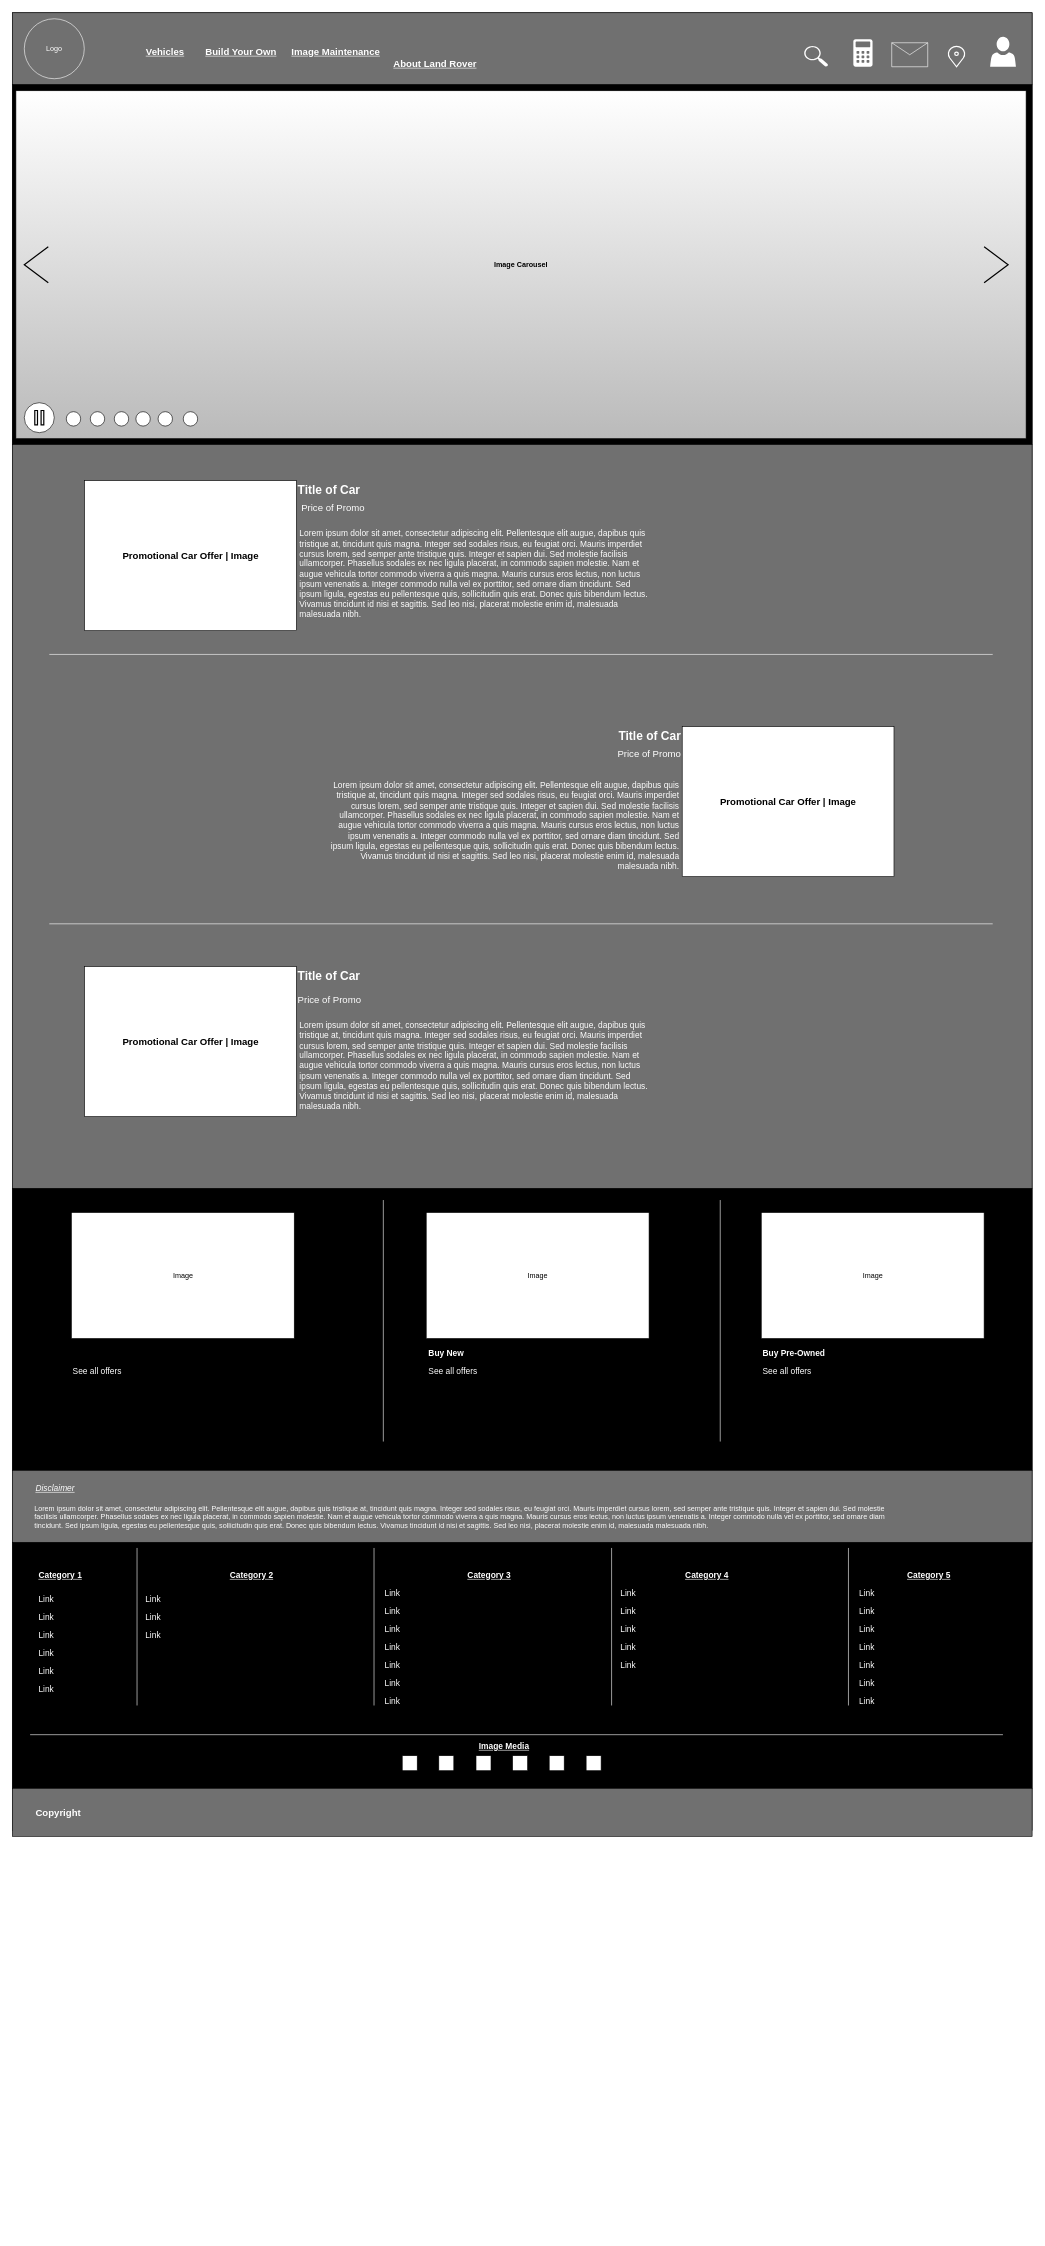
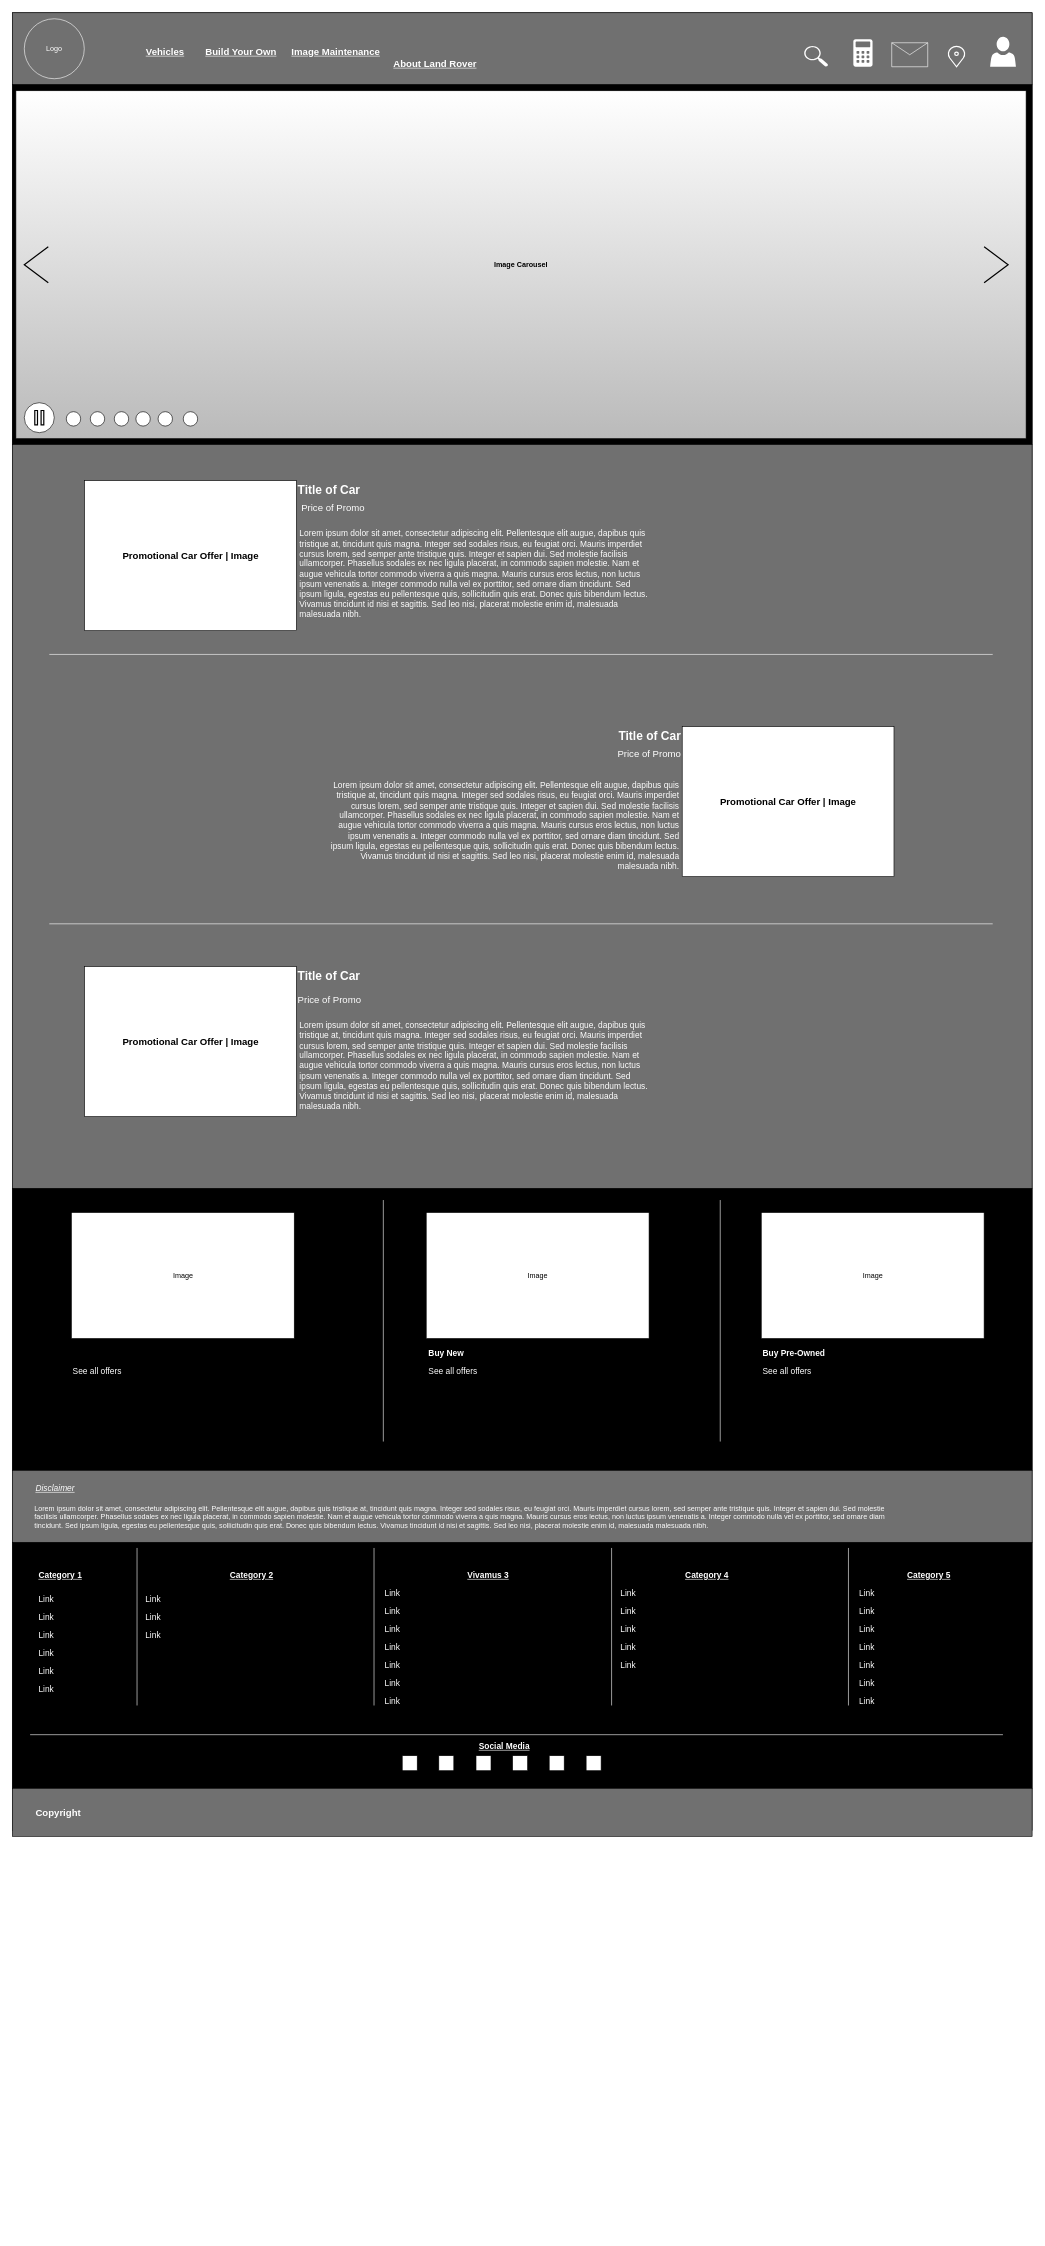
node "Category 3": label "Category 3" -> "Vivamus 3"
node "Image Media": label "Image Media" -> "Social Media"
